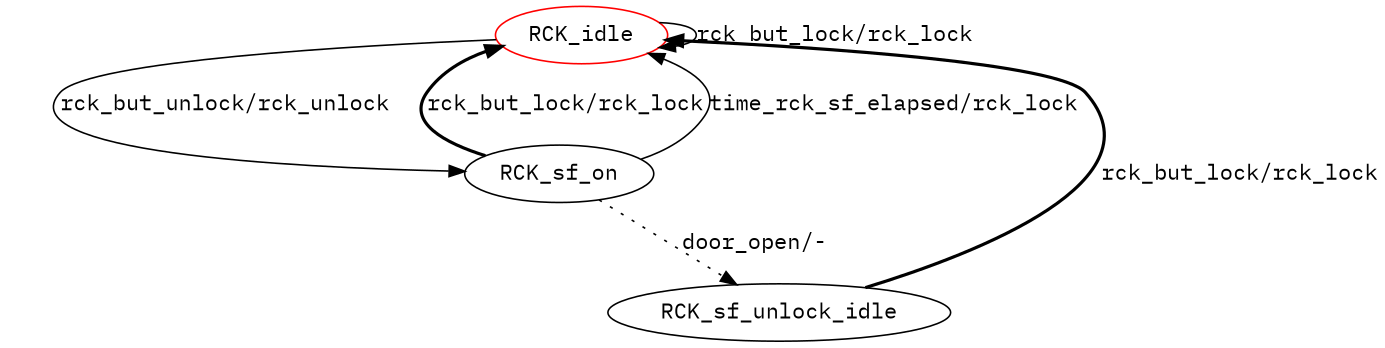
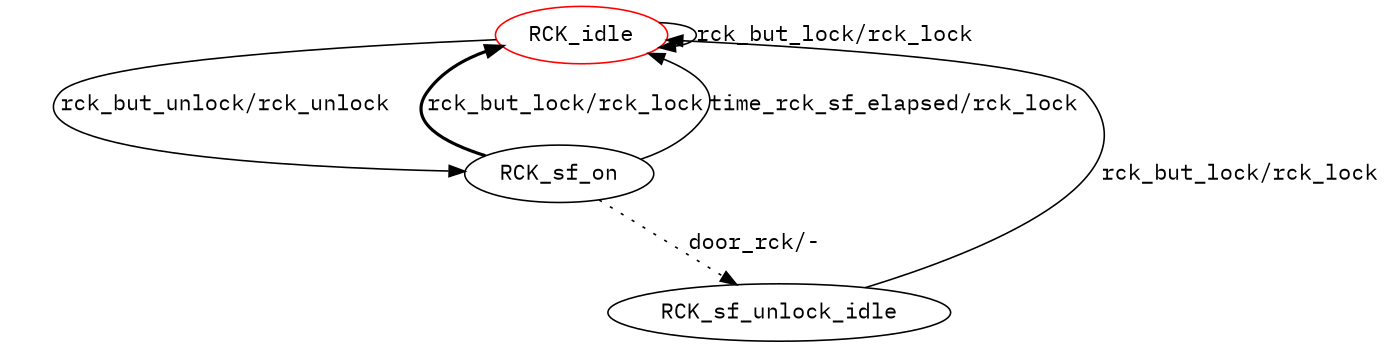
edge "RCK_sf_unlock_idle" -> "RCK_idle": style bold -> solid
edge "RCK_sf_on" -> "RCK_sf_unlock_idle": label "door_open/-" -> "door_rck/-"
